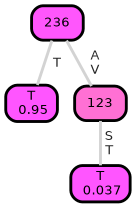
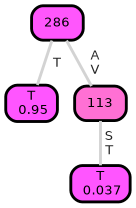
node "236": label "236" -> "286"
node "123": label "123" -> "113"
